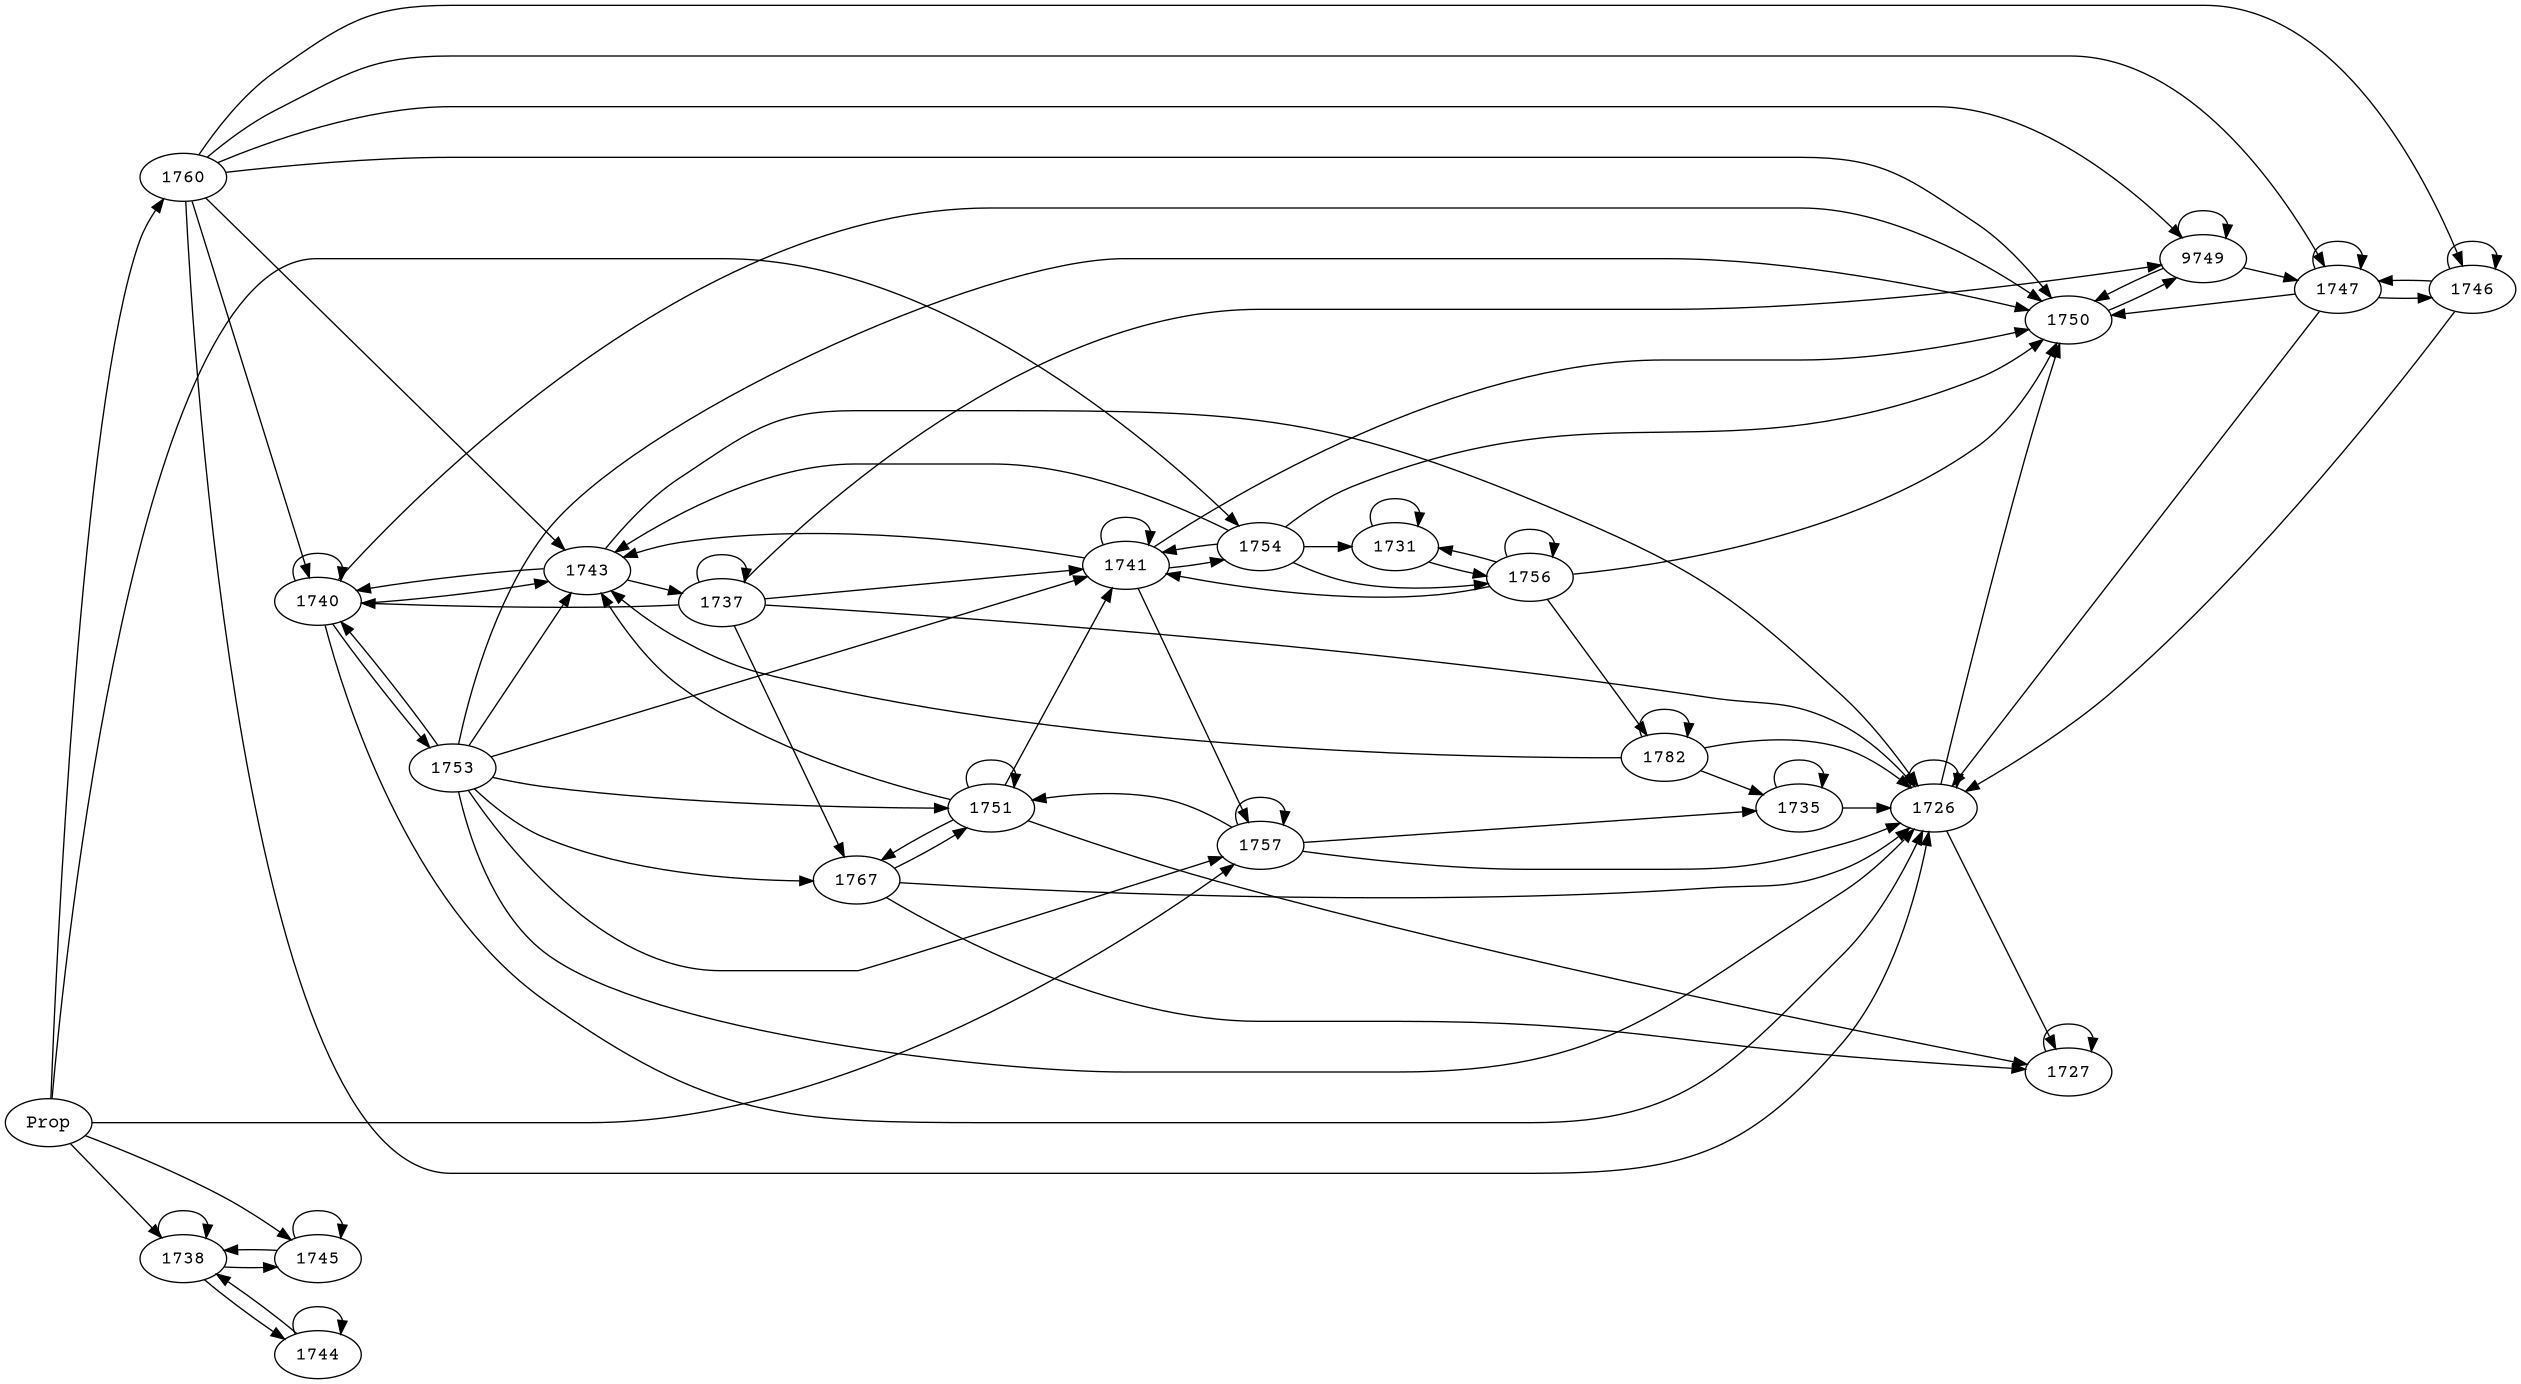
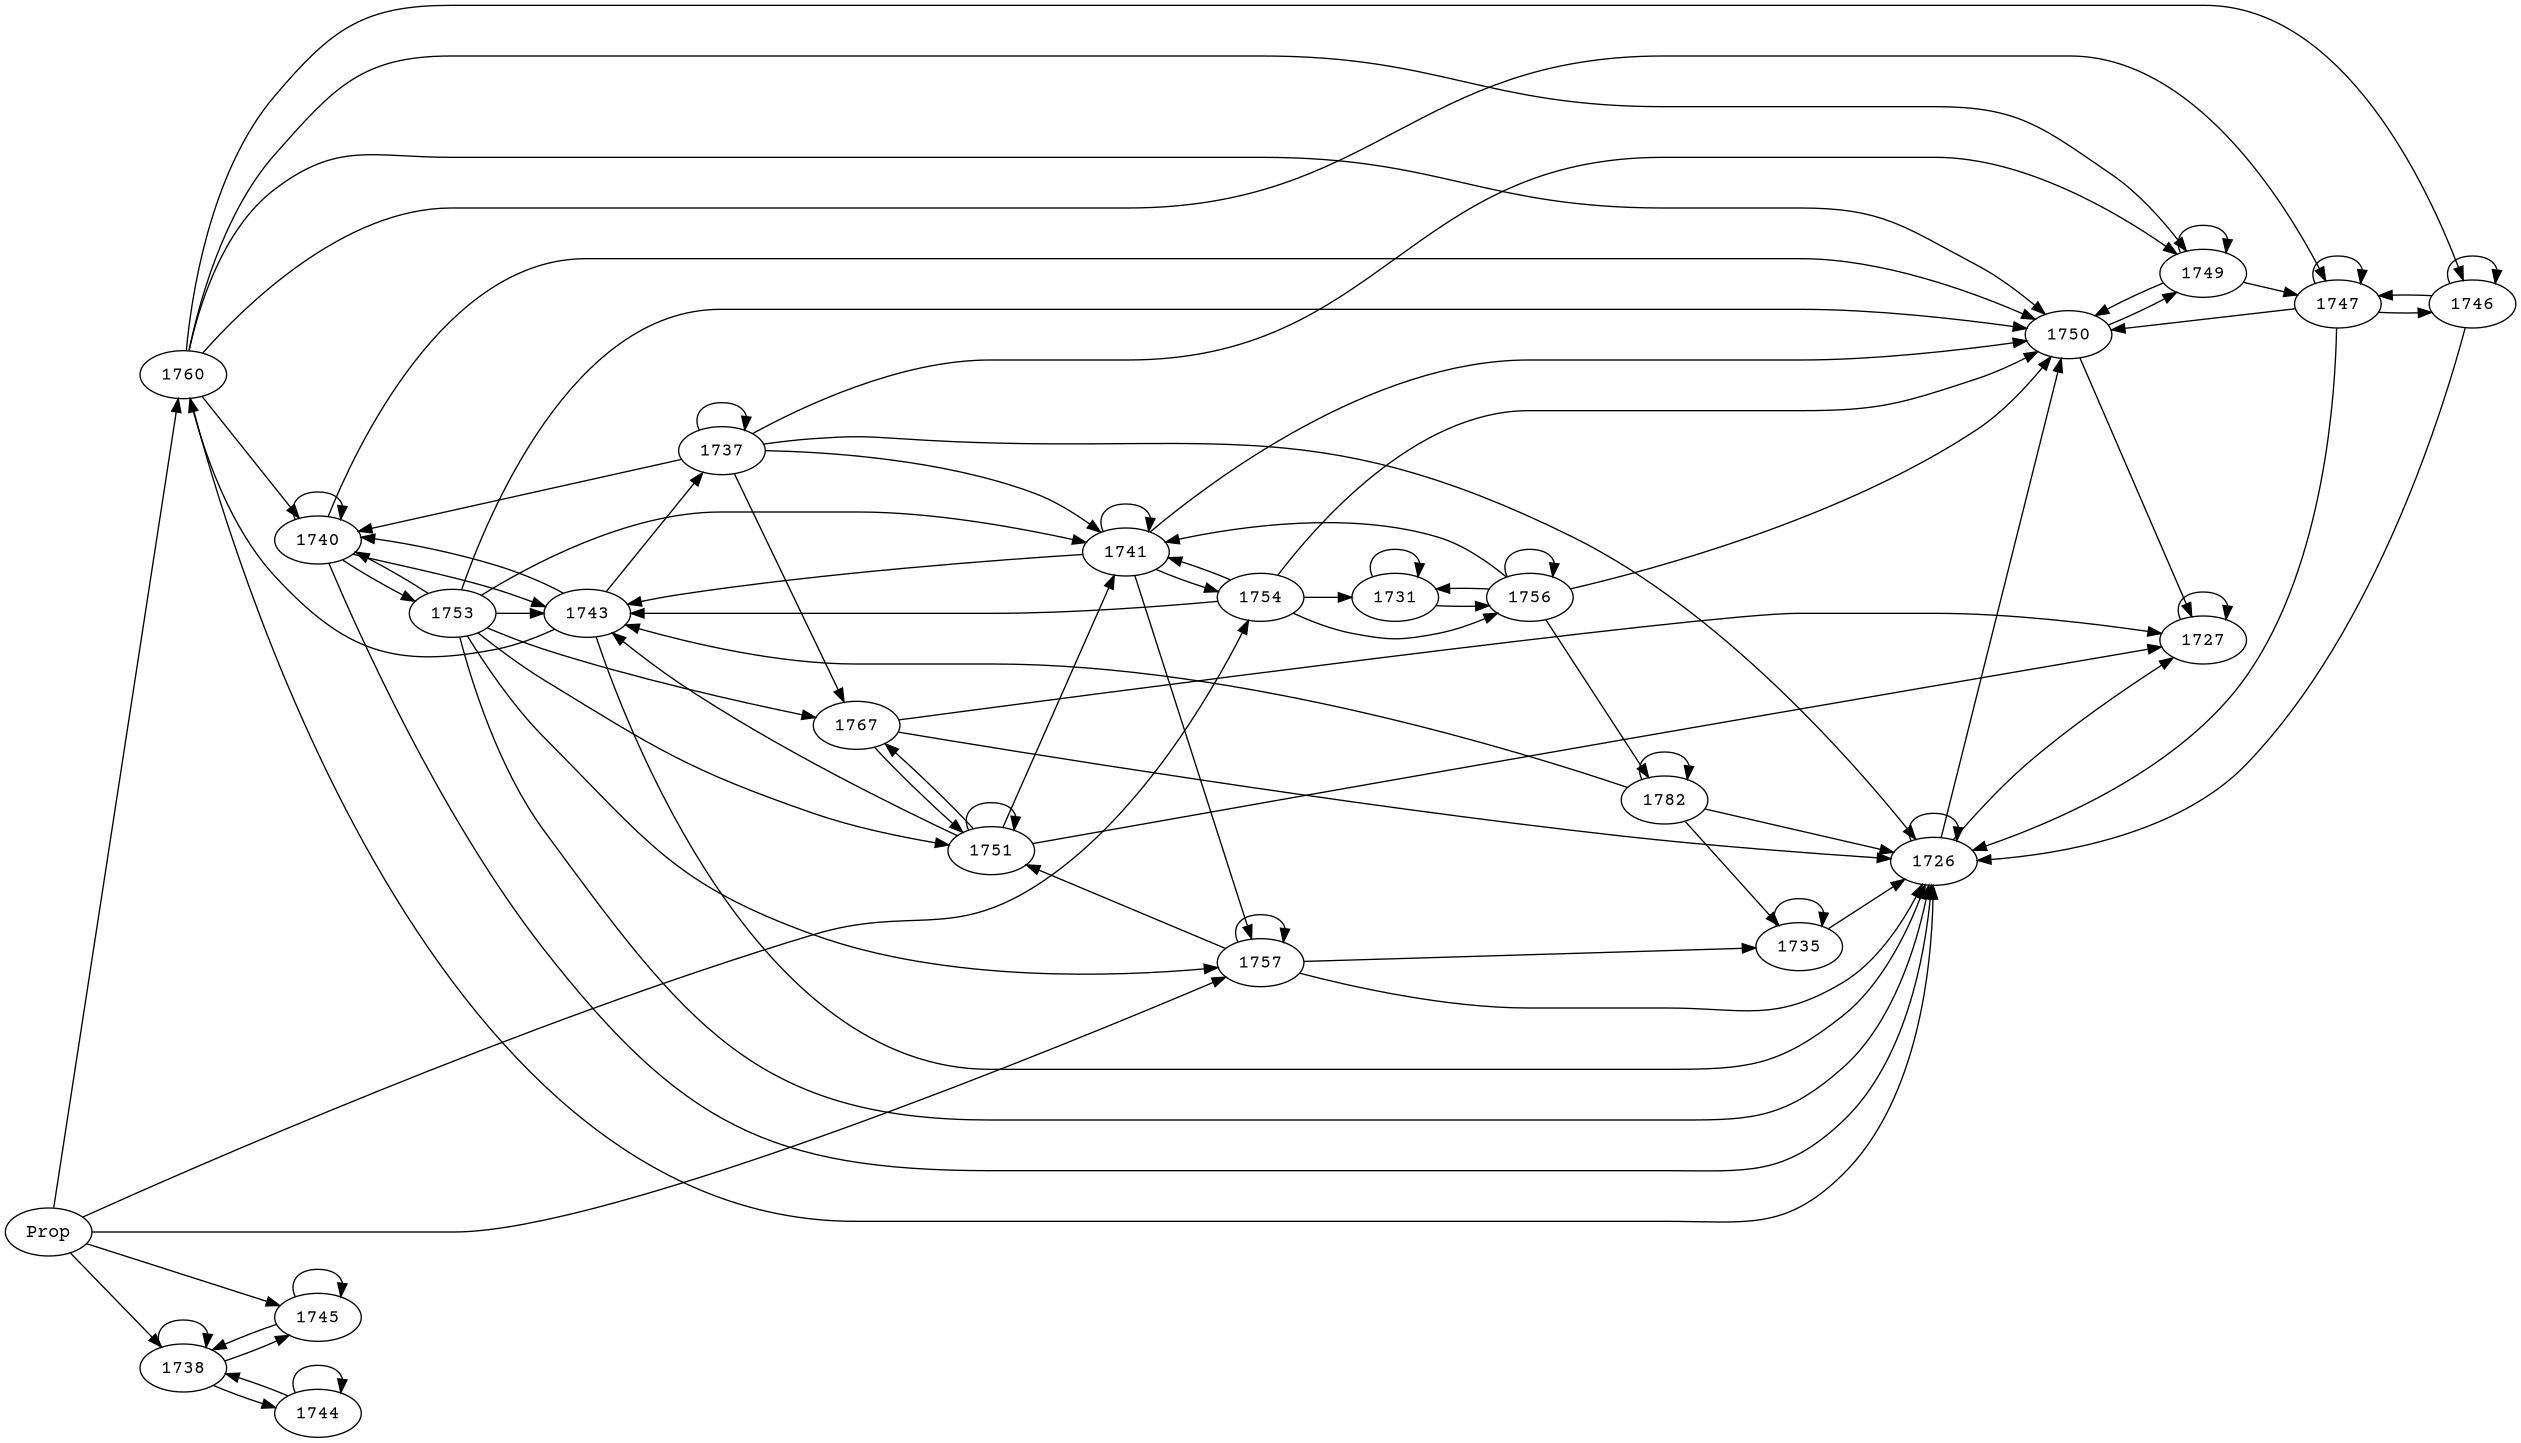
node "9749": label "9749" -> "1749"
edge "1760" -> "1743": reversed
edge "1750" -> "1727": added
